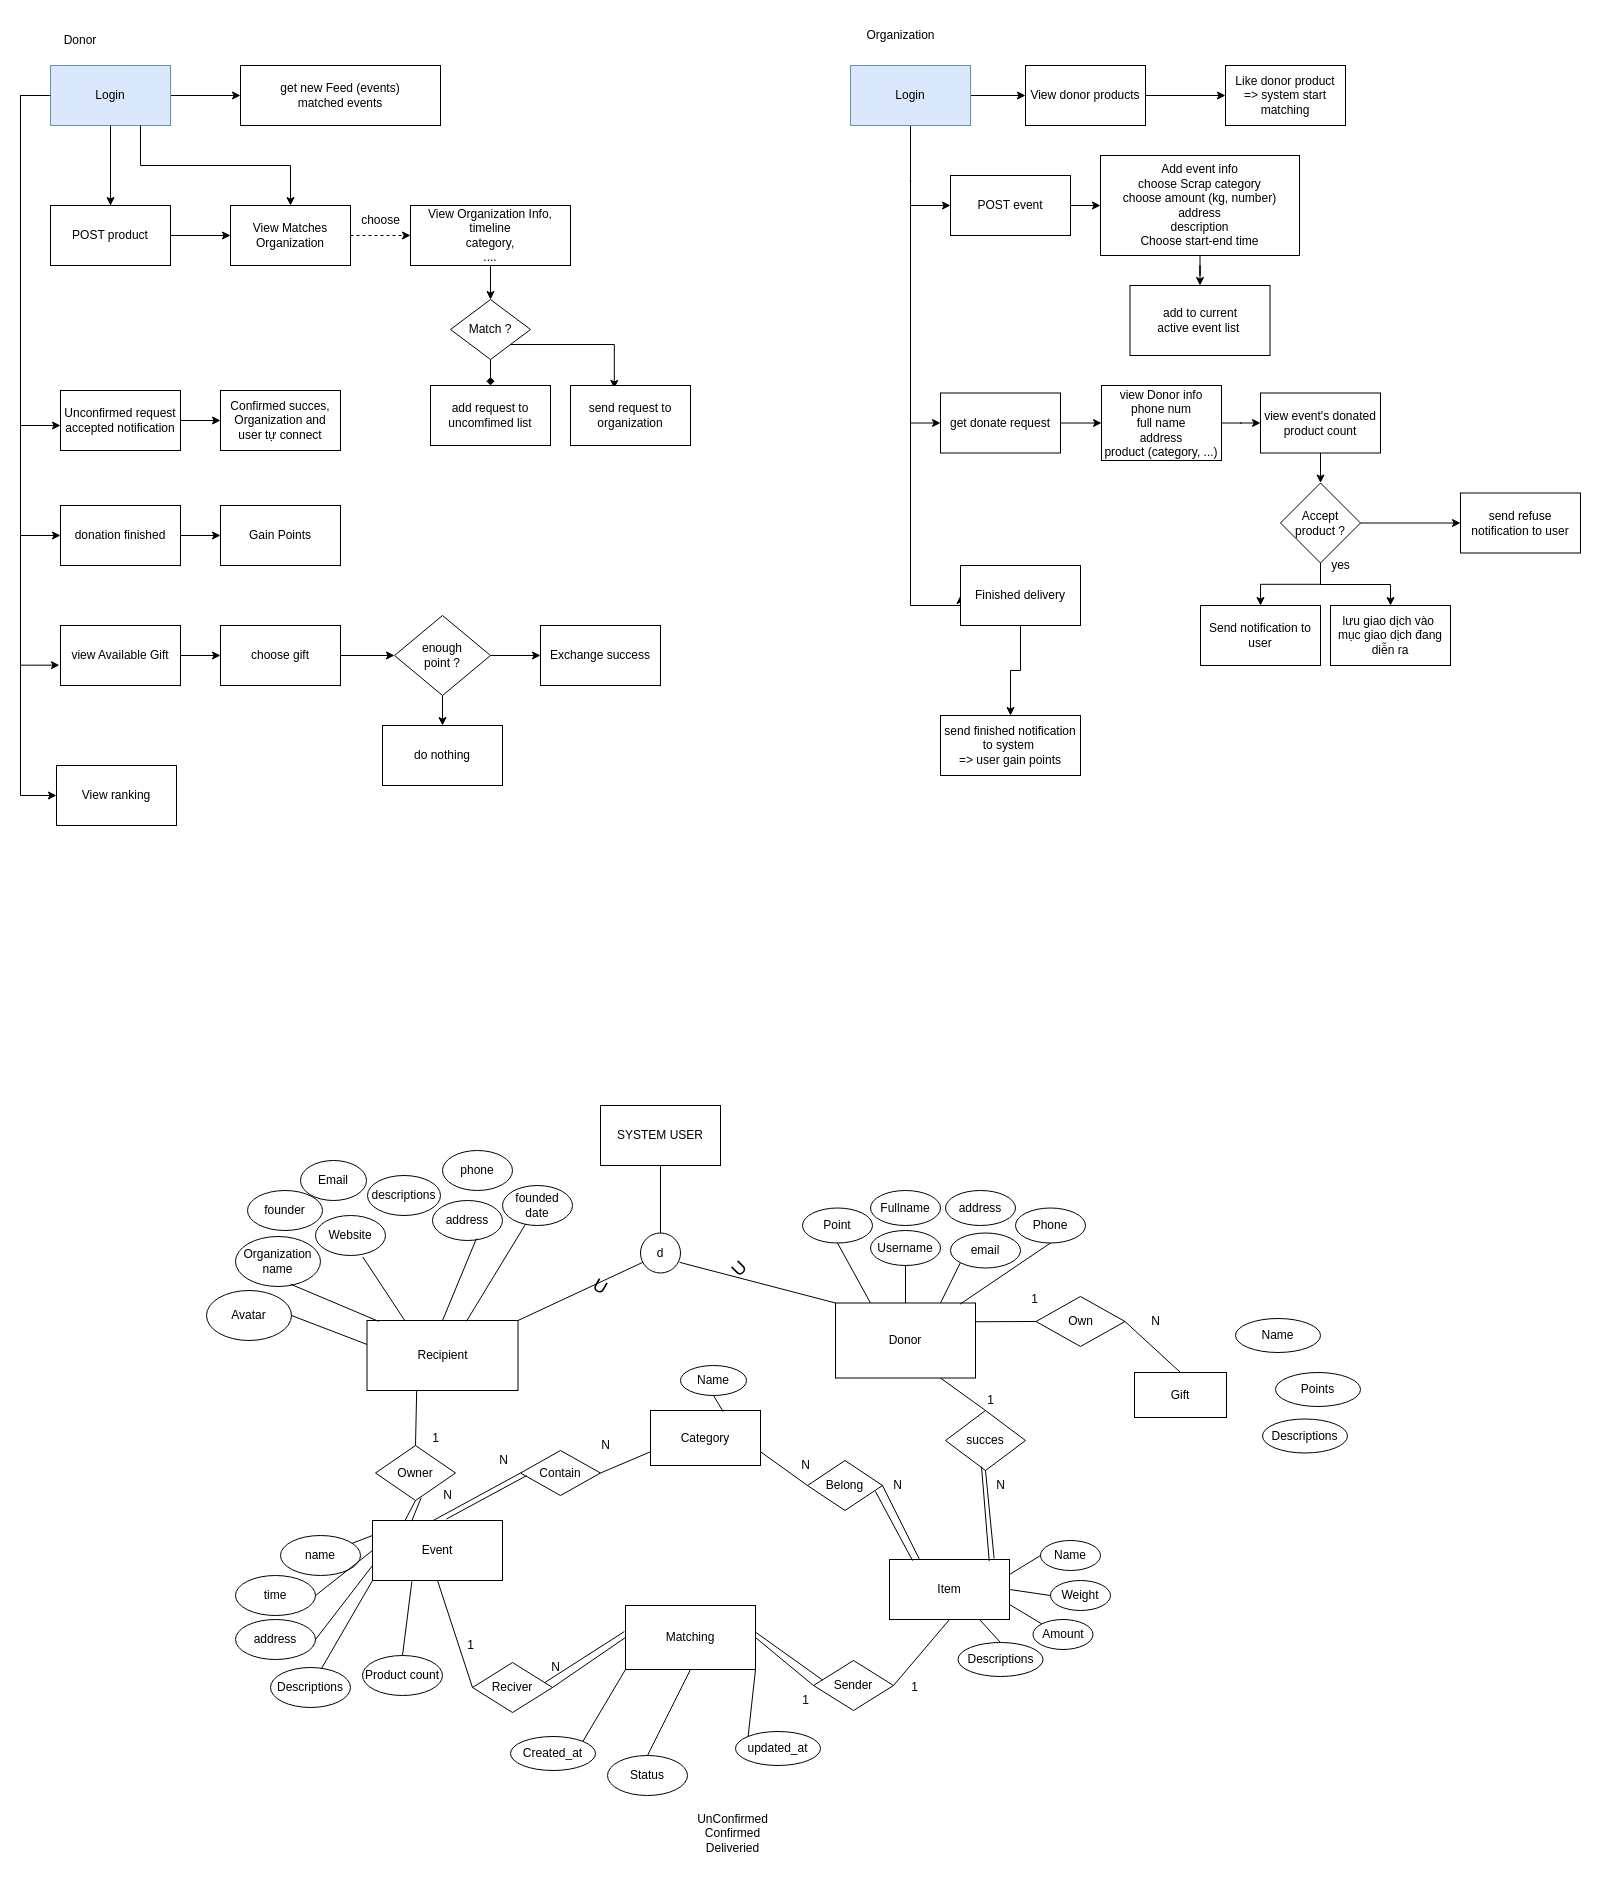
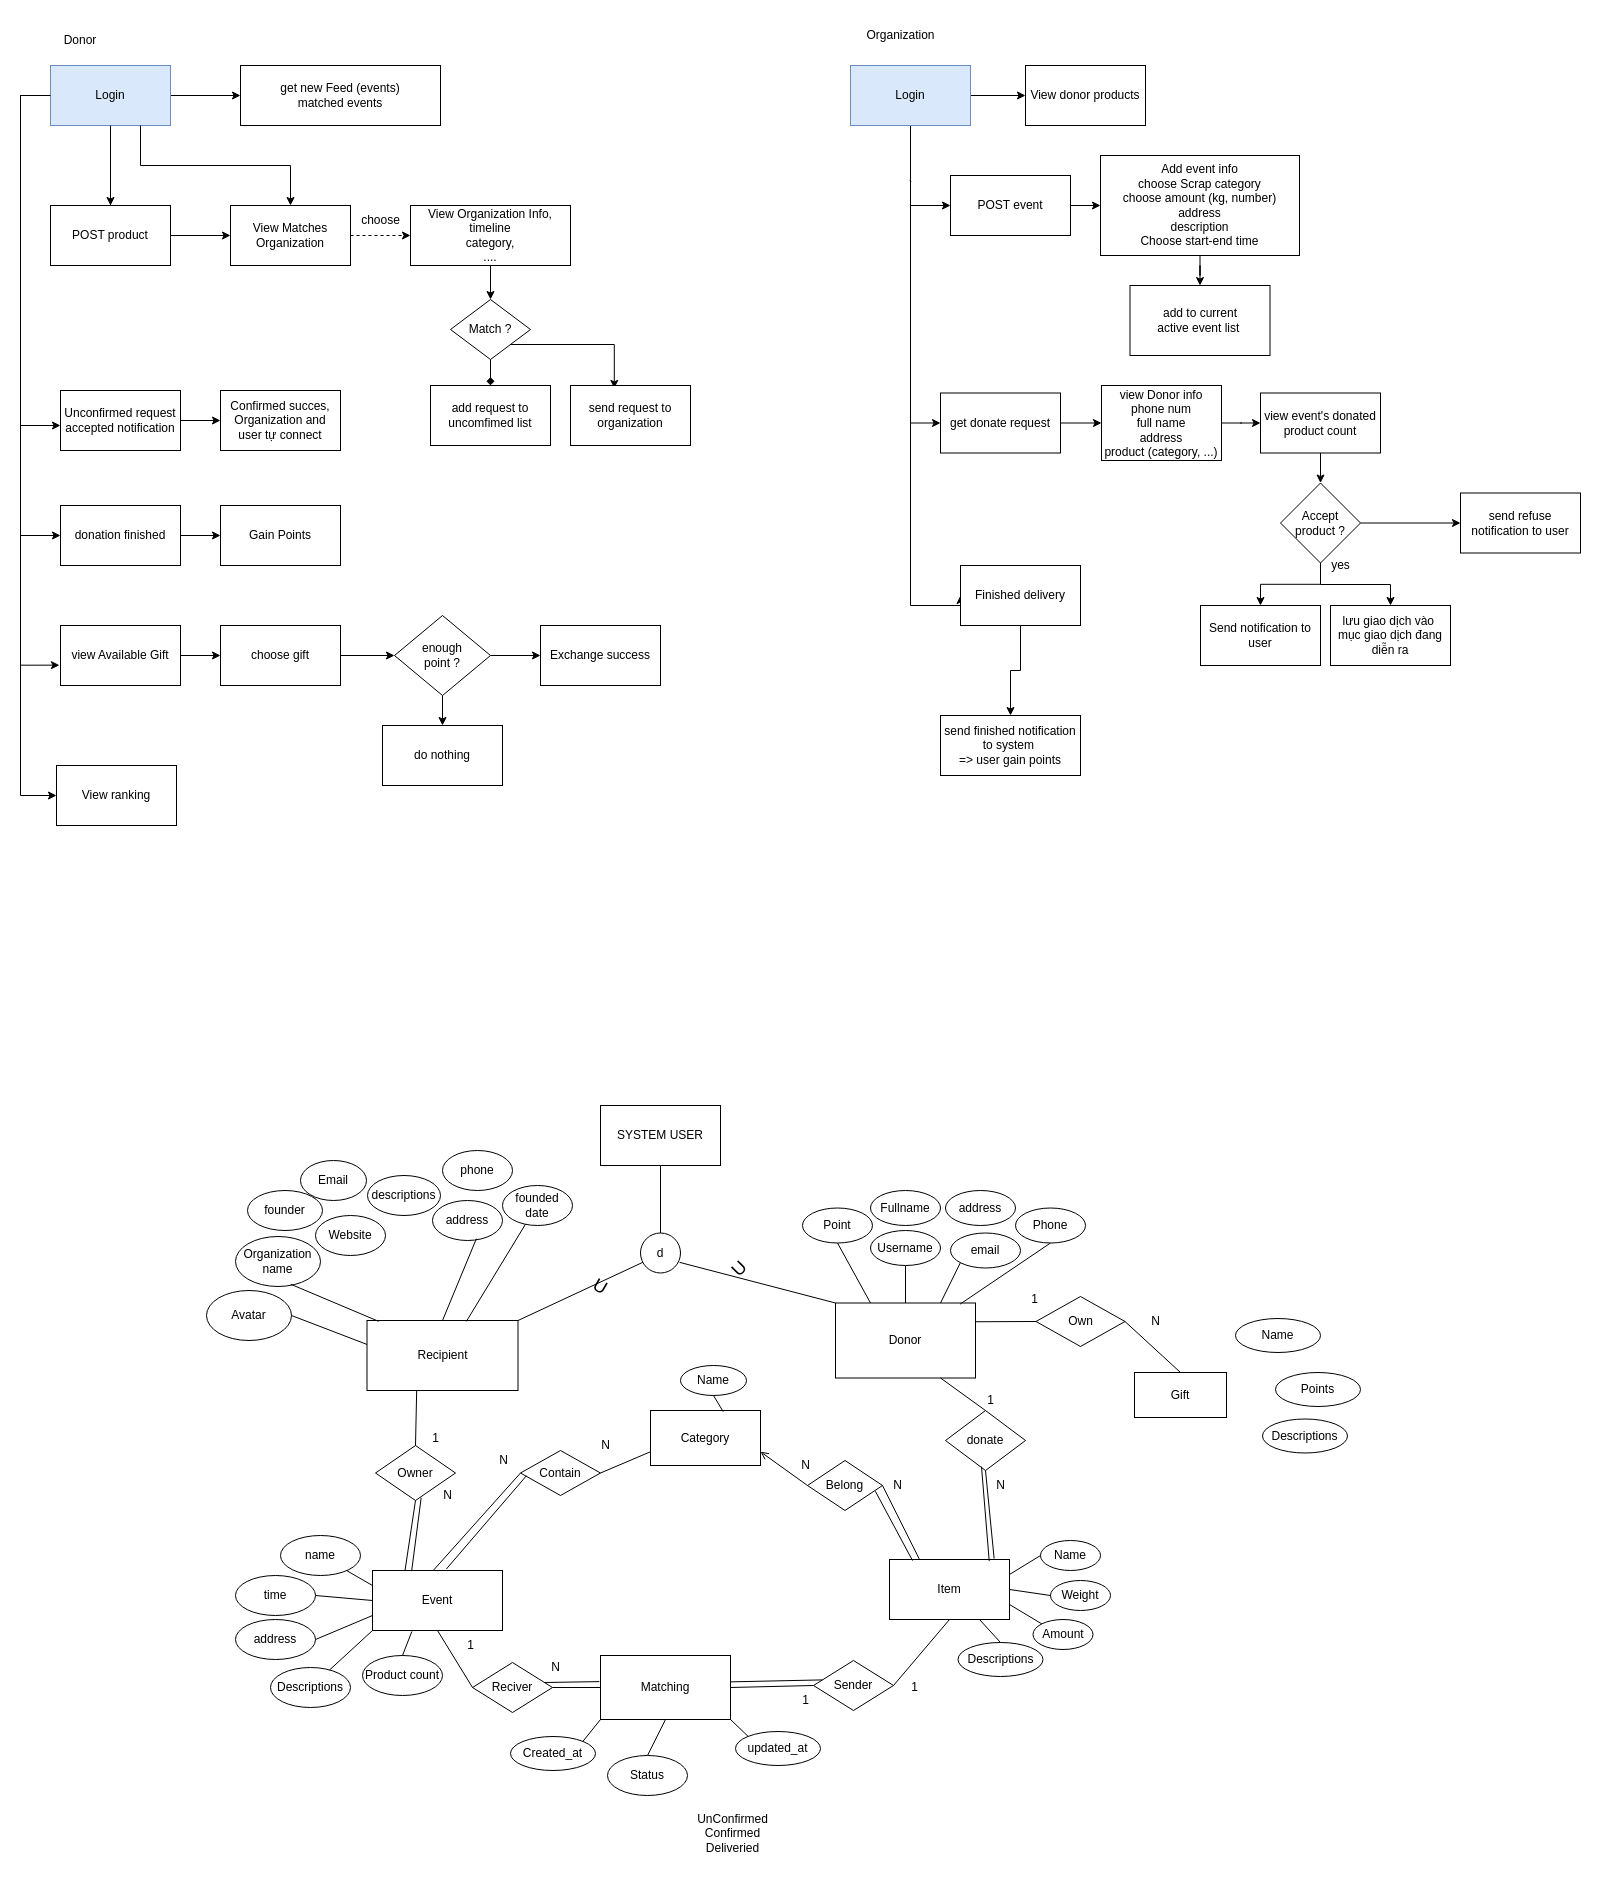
edge "View donor products" -> "Like donor product => system start matching": removed
node "Like donor product => system start matching": removed
edge "Website" -- "Recipient": removed
node "succes": label "succes" -> "donate"
edge "Category" -- "Belong": arrowhead none -> open
node "Event": moved (438, 1551) -> (438, 1601)
node "Matching": moved (691, 1638) -> (666, 1688)
